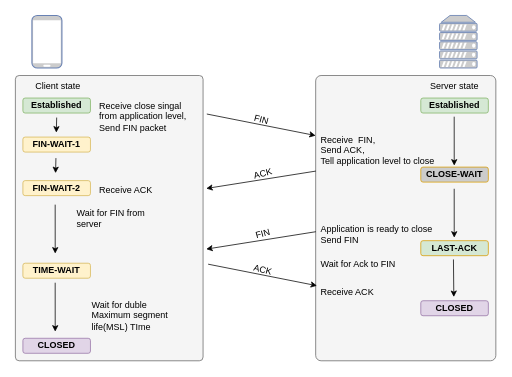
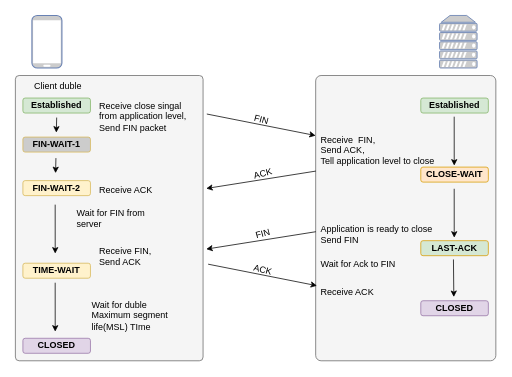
node "Client state": label "Client state" -> "Client duble"
node "Server state": removed
node "FIN-WAIT-1": fillcolor #fff2cc -> #cccccc
node "CLOSE-WAIT": fillcolor #cccccc -> #ffe6cc
node "Receive FIN, Send ACK": added
